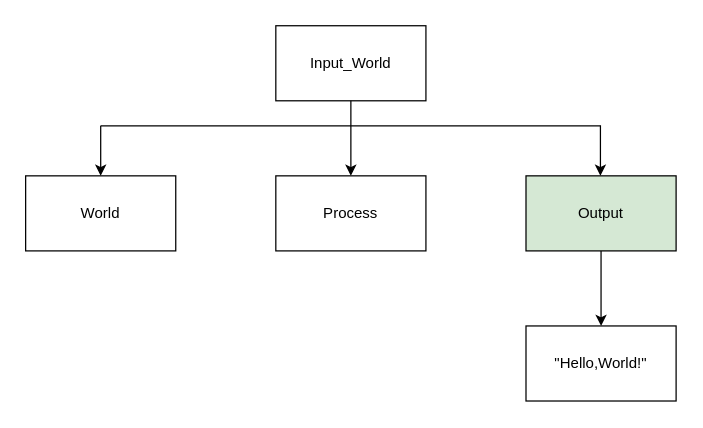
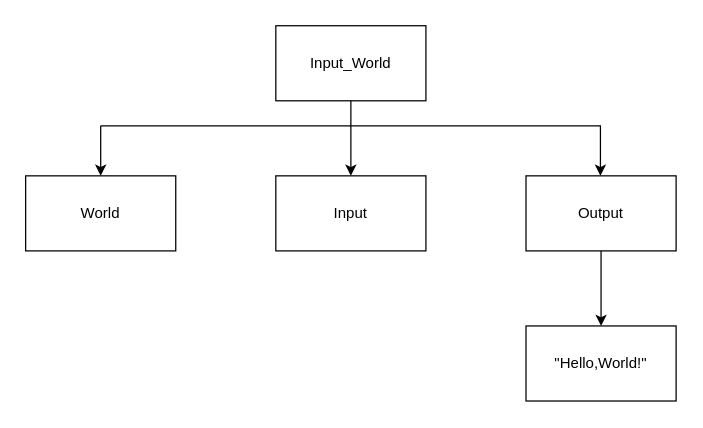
node "Process": label "Process" -> "Input"
node "Output": fillcolor #d5e8d4 -> #ffffff
